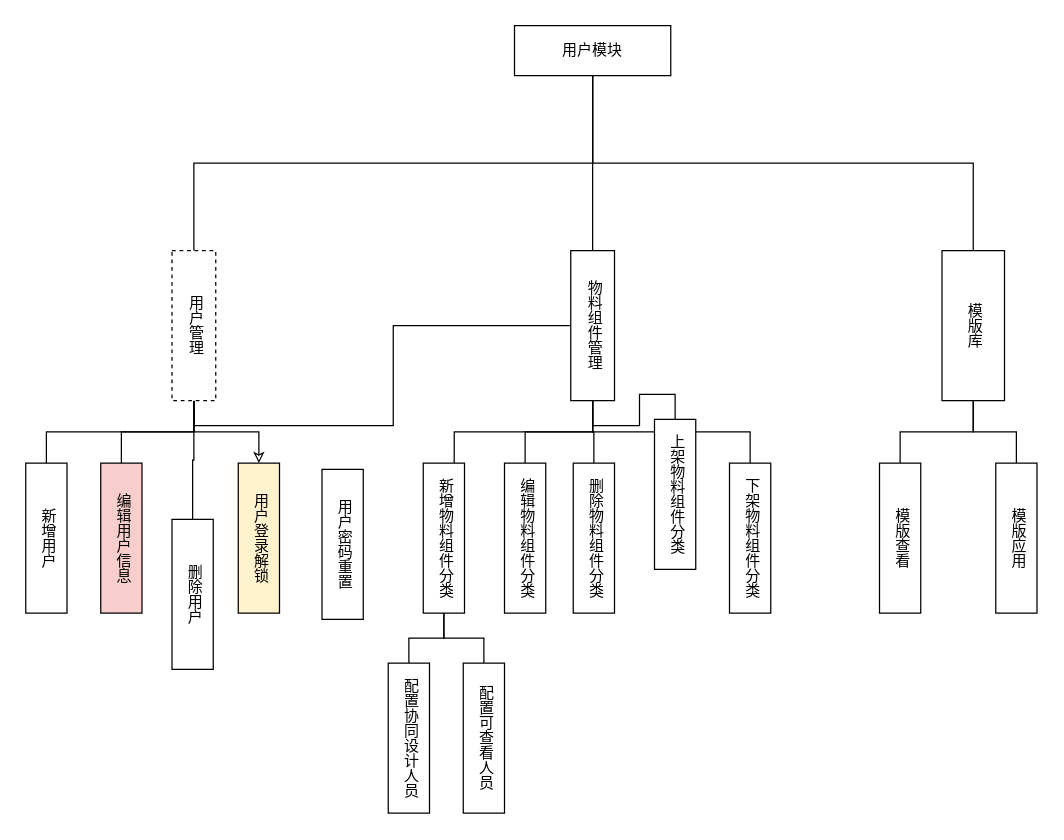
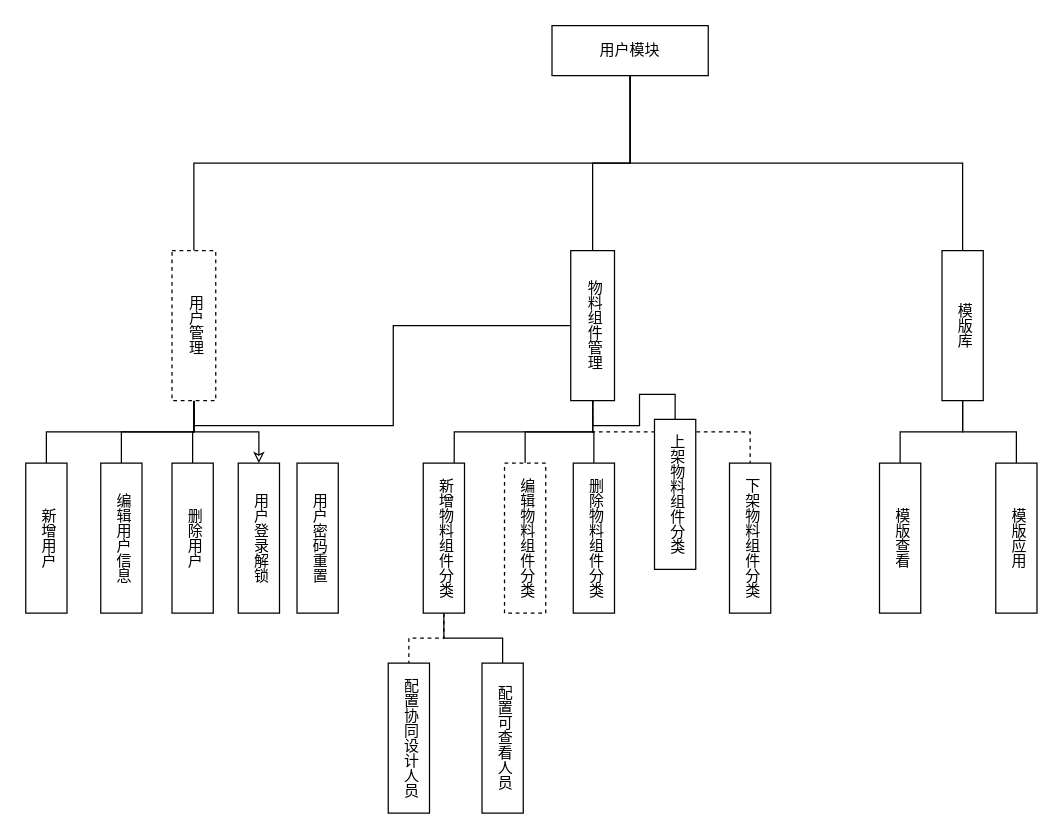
node "用户模块": moved (593, 51) -> (630, 51)
node "模版库": size 63x150 -> 41x150
edge "物料组件管理" -- "下架物料组件分类": style solid -> dashed
node "编辑用户信息": fillcolor #f8cecc -> #ffffff
node "用户登录解锁": fillcolor #fff2cc -> #ffffff
node "编辑物料组件分类": style solid -> dashed
node "用户密码重置": moved (343, 544) -> (318, 538)
node "删除用户": moved (193, 594) -> (193, 538)
edge "新增物料组件分类" -- "配置协同设计人员": style solid -> dashed
node "配置可查看人员": moved (484, 738) -> (503, 738)
